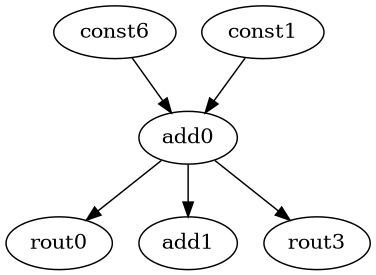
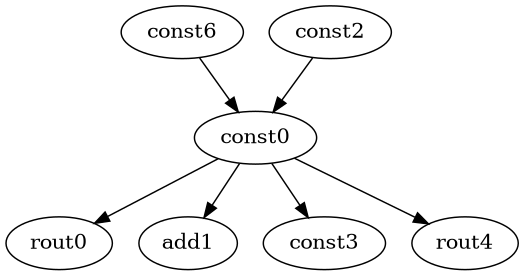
node "const1": label "const1" -> "const2"
node "add0": label "add0" -> "const0"
node "rout3": label "rout3" -> "const3"
node "rout4": added
